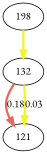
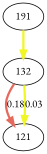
node "198": label "198" -> "191"
